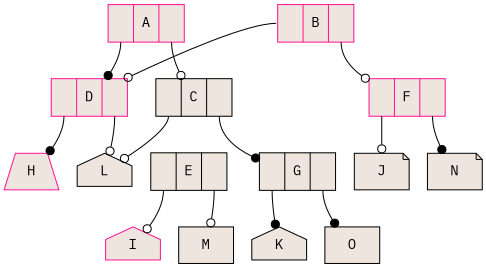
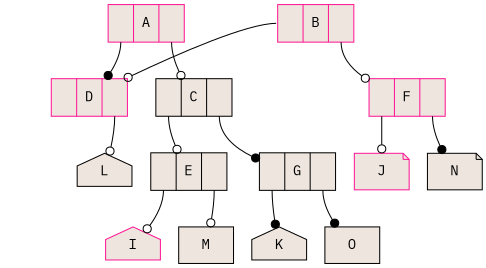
edge "C" -> "L": now "C" -> "E"
node "H": removed
node "J": color black -> deeppink
